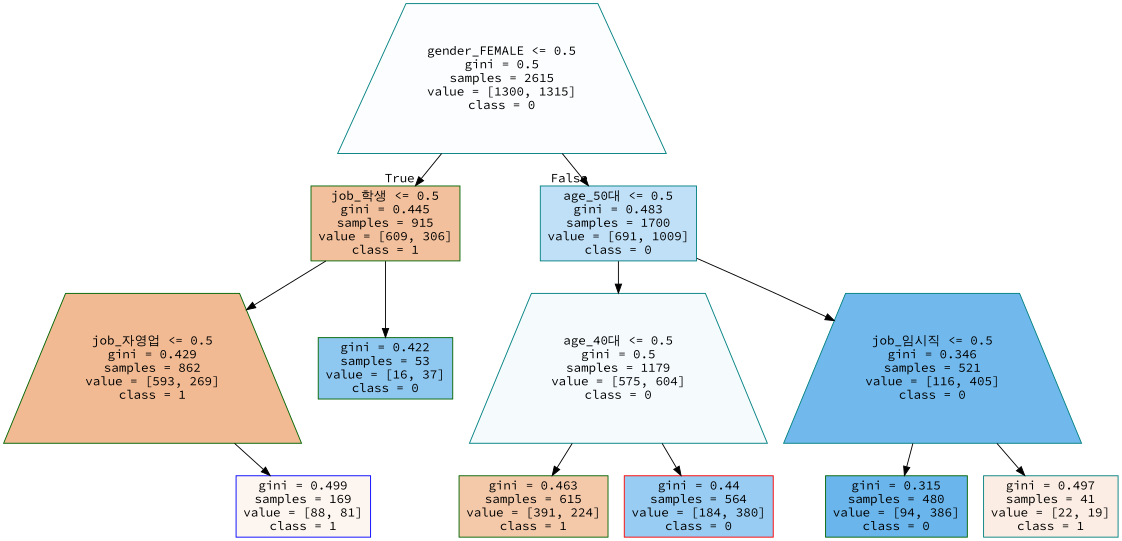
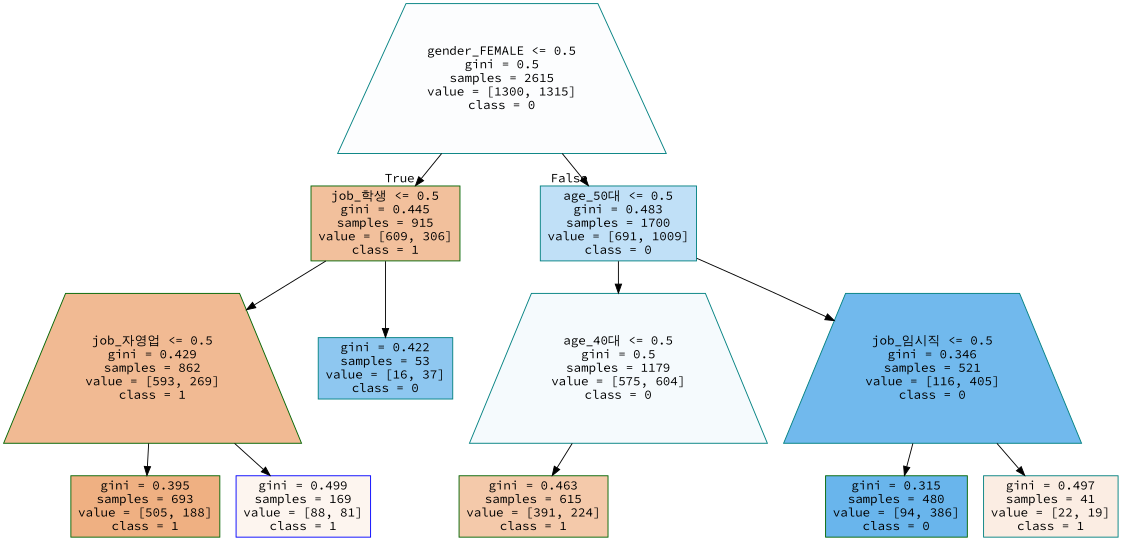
node "gini = 0.422 samples = 53 value = [16, 37] class = 0": color darkgreen -> teal
node "gini = 0.395 samples = 693 value = [505, 188] class = 1": added
node "gini = 0.44 samples = 564 value = [184, 380] class = 0": removed
